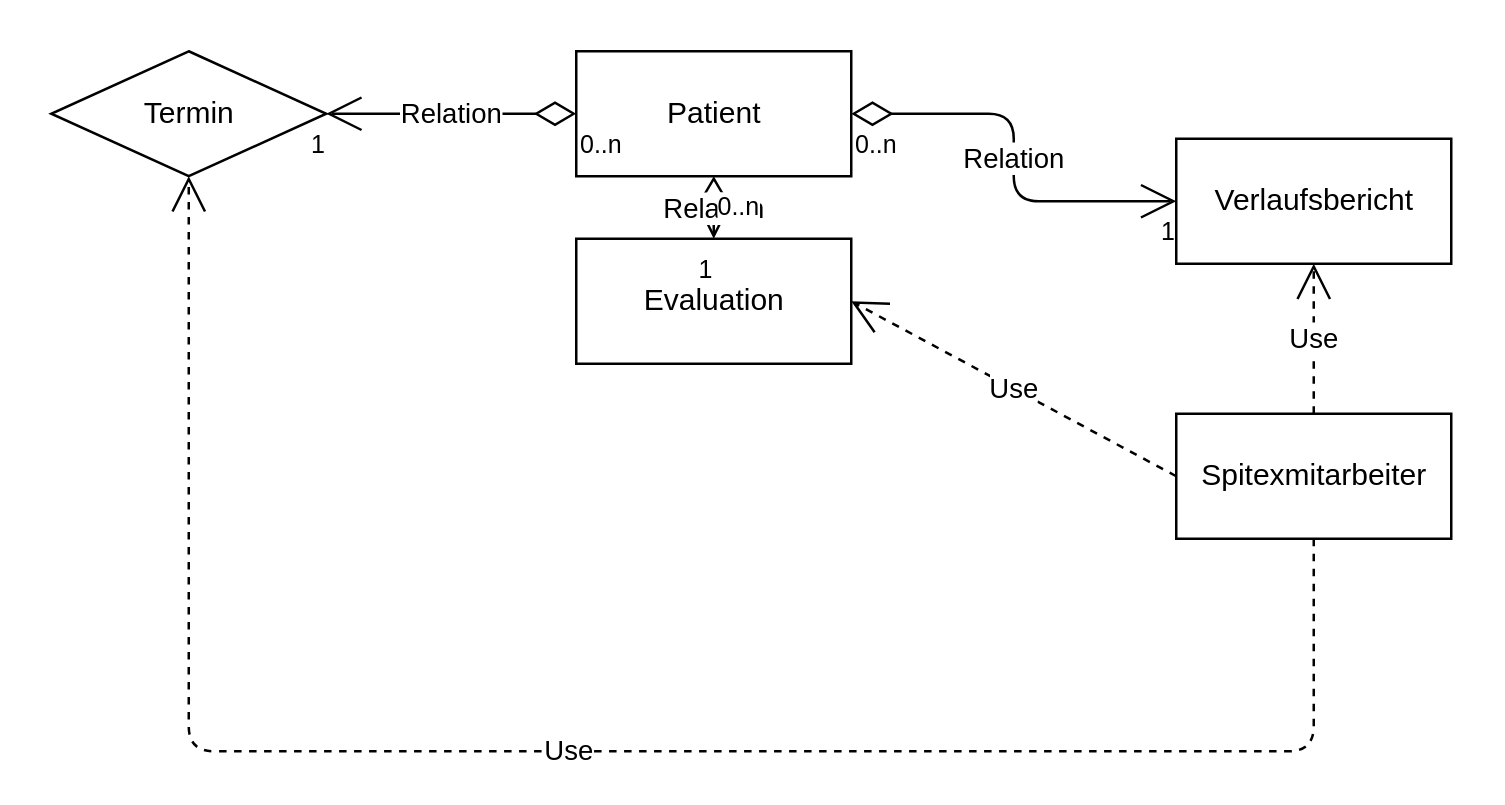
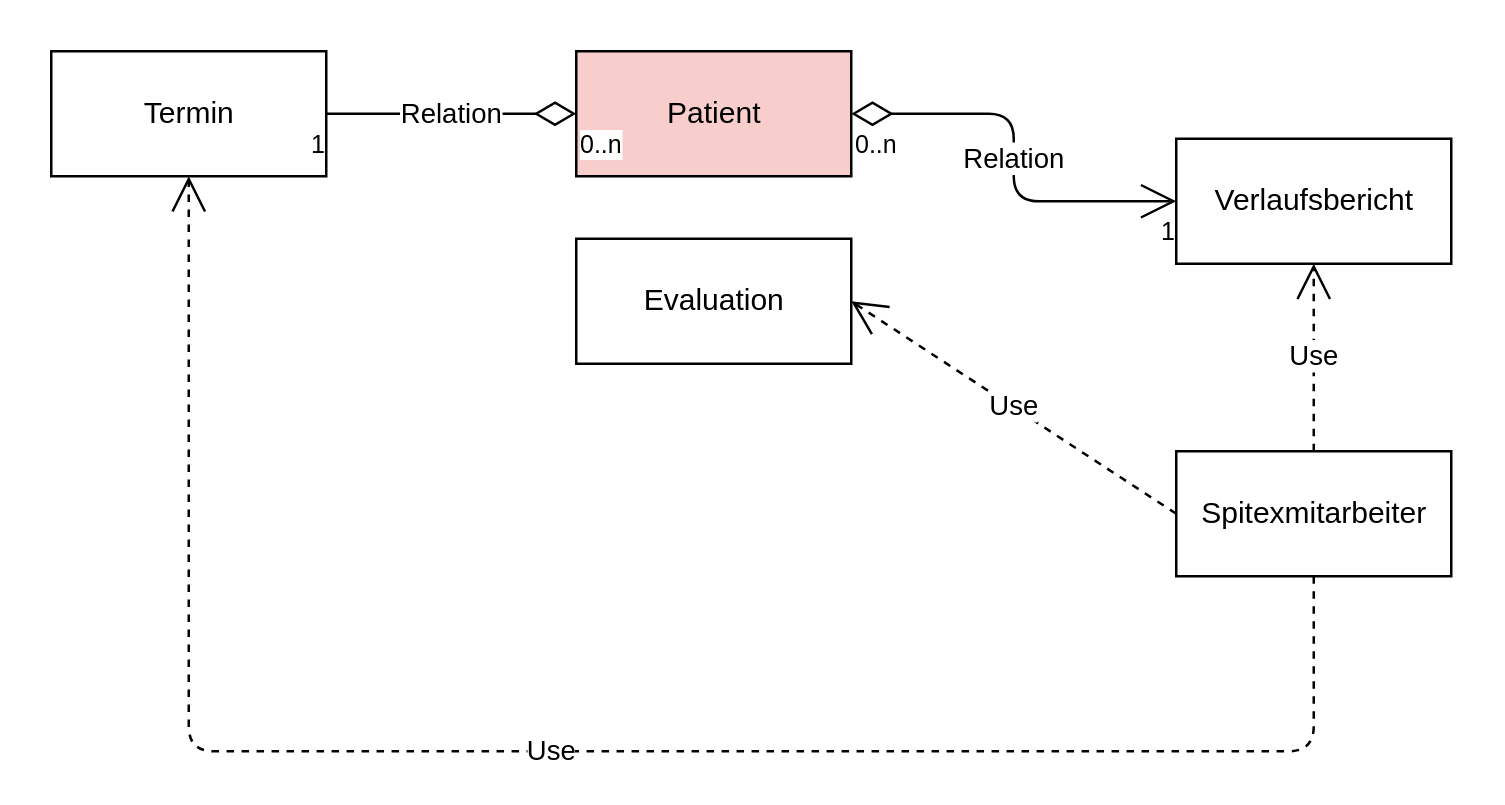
node "Termin": shape diamond -> rectangle
edge "Termin" -- "Patient": arrowhead open -> none
node "Patient": fillcolor #ffffff -> #f8cecc
edge "Patient" -- "Evaluation": removed, labels "0..n", "Relation", "1"
node "Spitexmitarbeiter": moved (1314, 476) -> (1314, 514)
